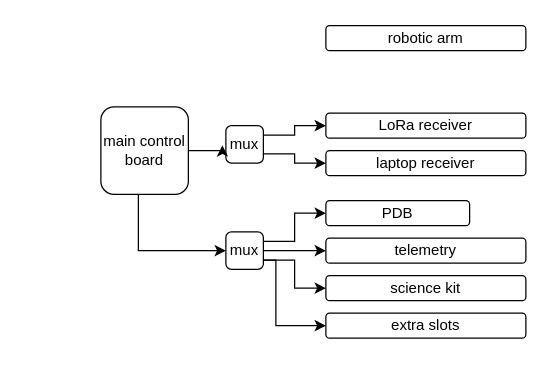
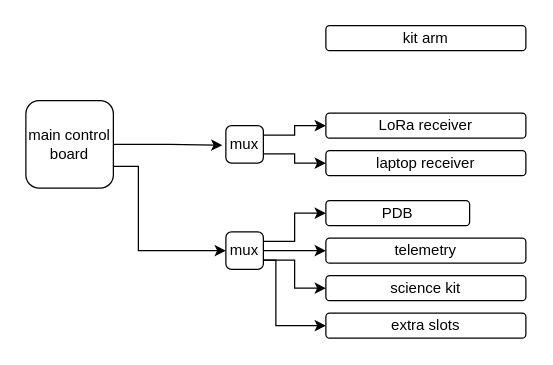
node "robotic arm": label "robotic arm" -> "kit arm"
node "main control board": moved (144, 151) -> (69, 144)
